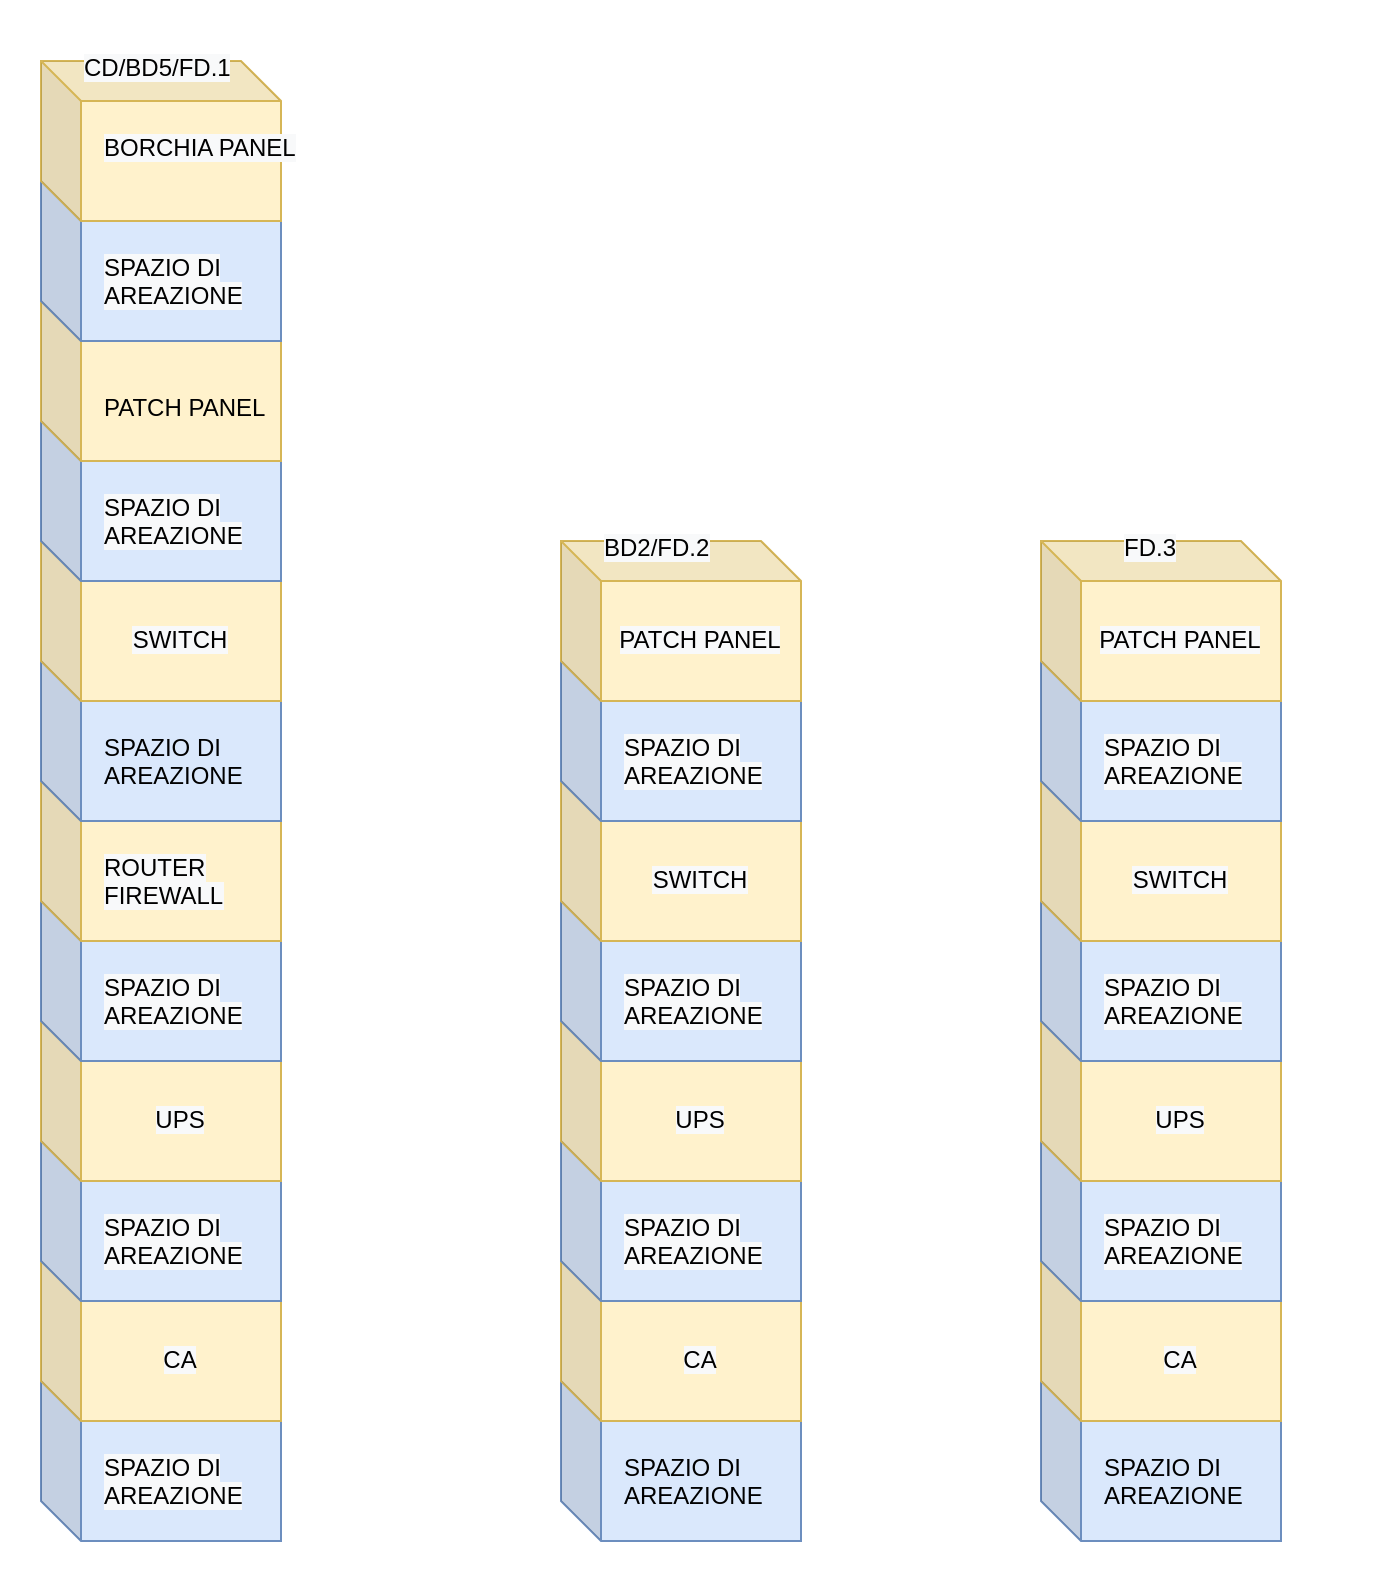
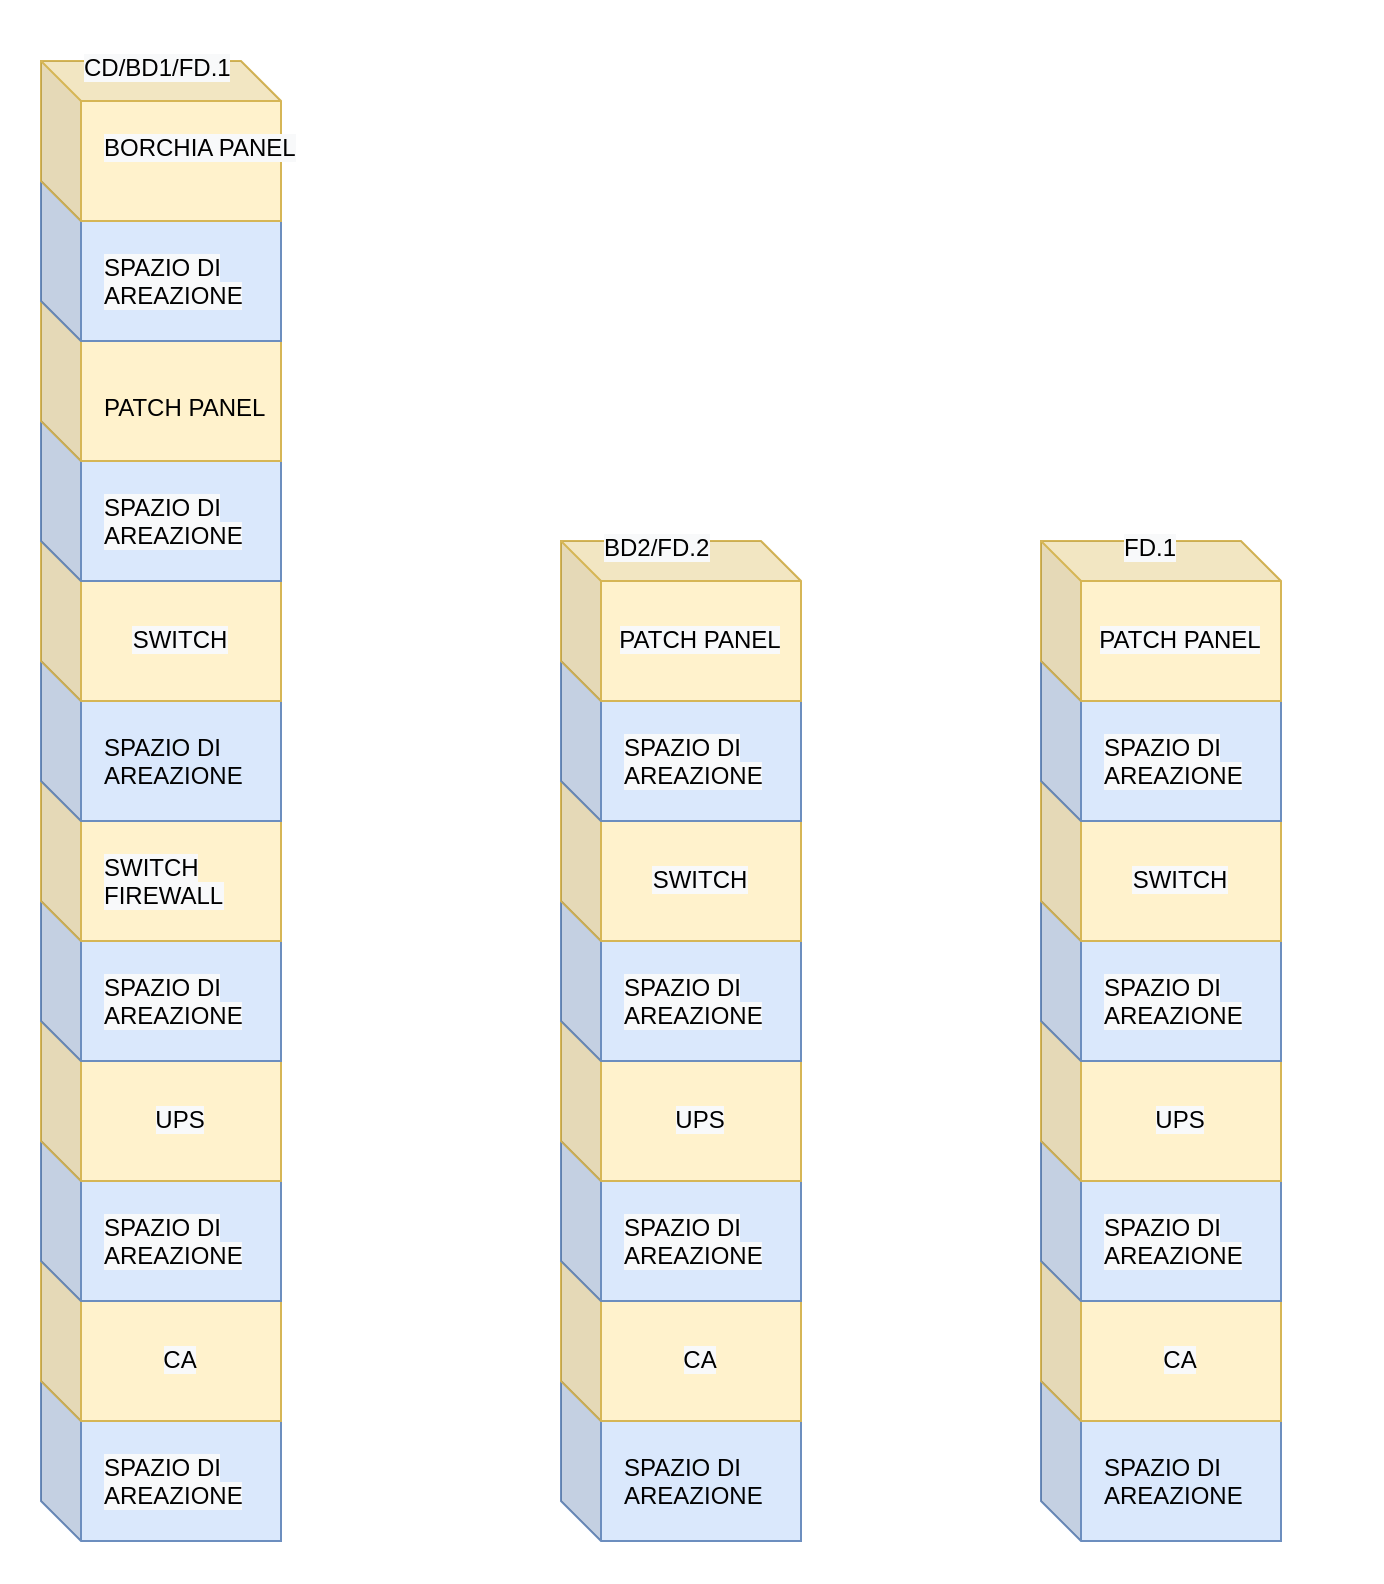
node "CD/BD5/FD.1": label "CD/BD5/FD.1" -> "CD/BD1/FD.1"
node "FD.3": label "FD.3" -> "FD.1"
node "ROUTER FIREWALL": label "ROUTER FIREWALL" -> "SWITCH FIREWALL"
